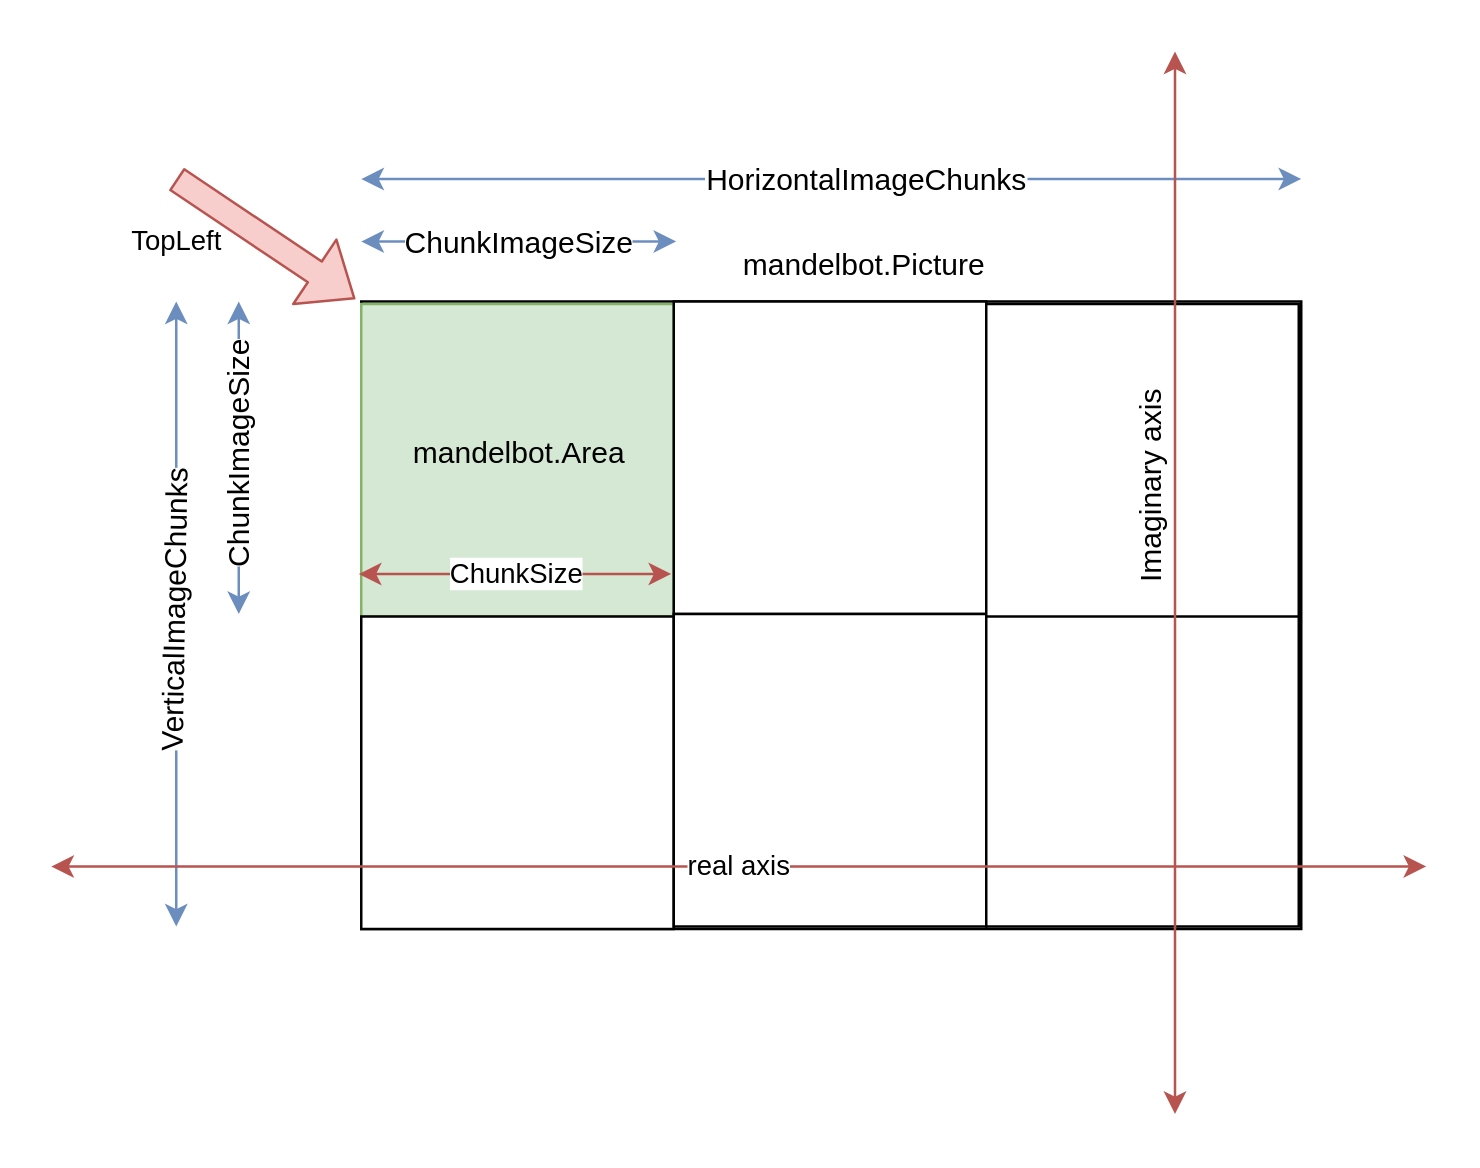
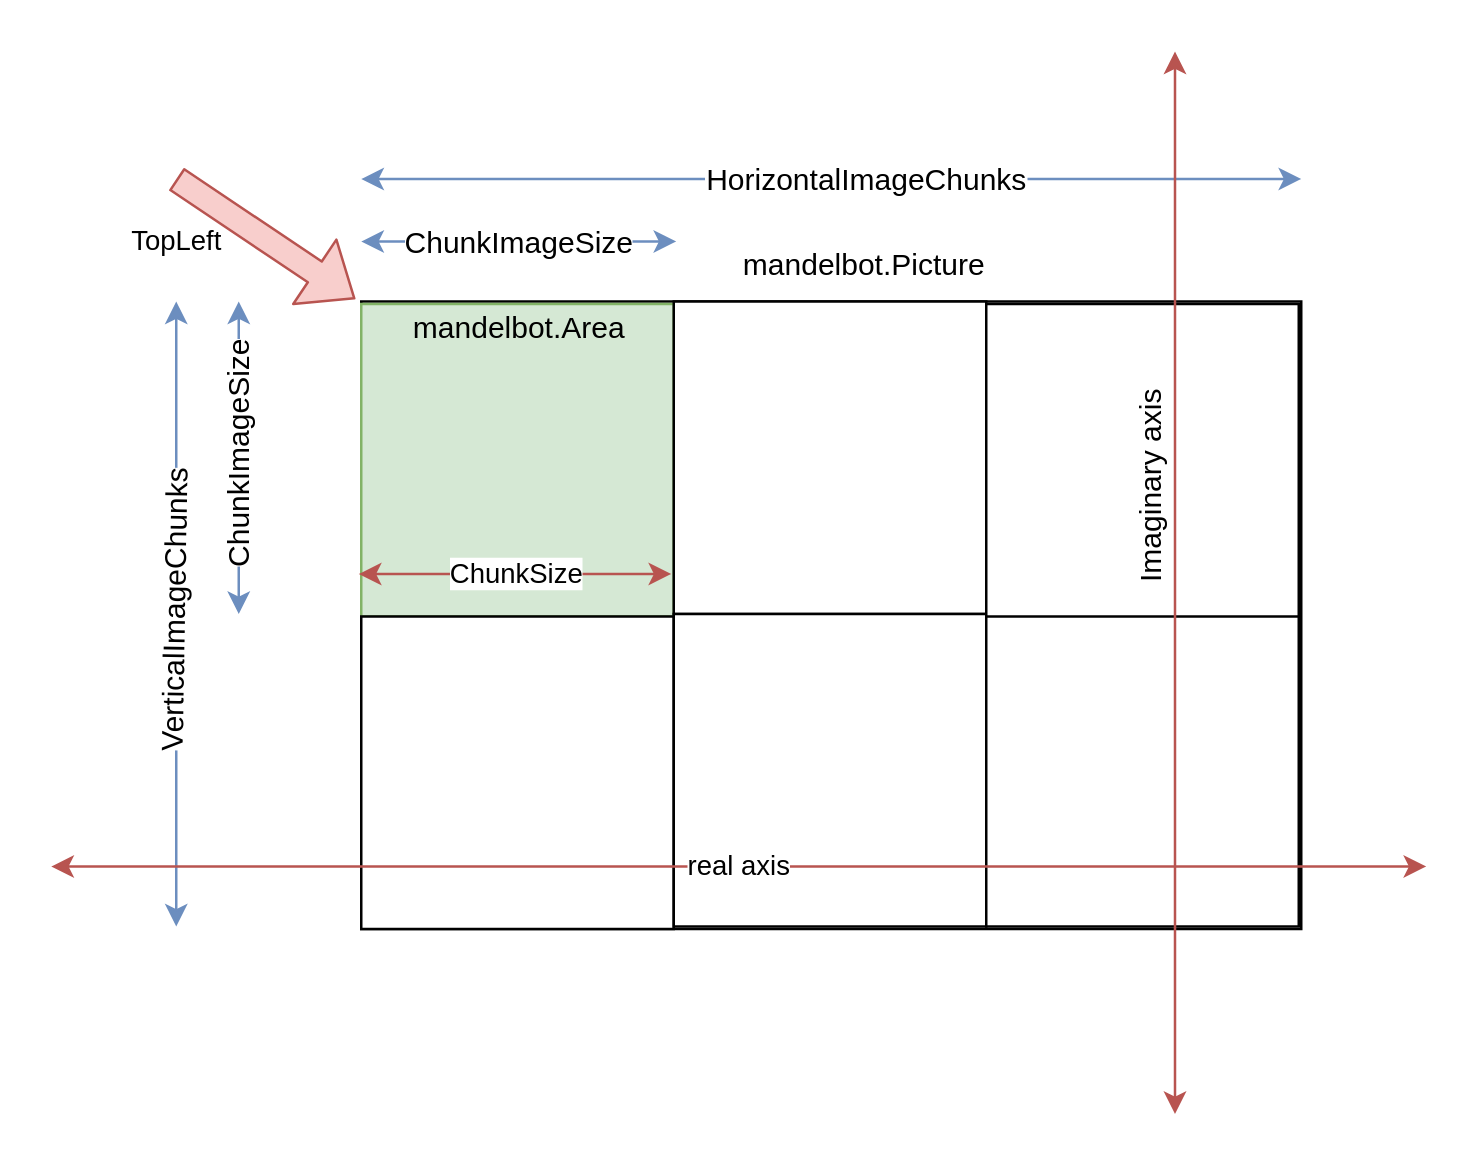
node "mandelbot.Area": moved (518, 460) -> (518, 335)
